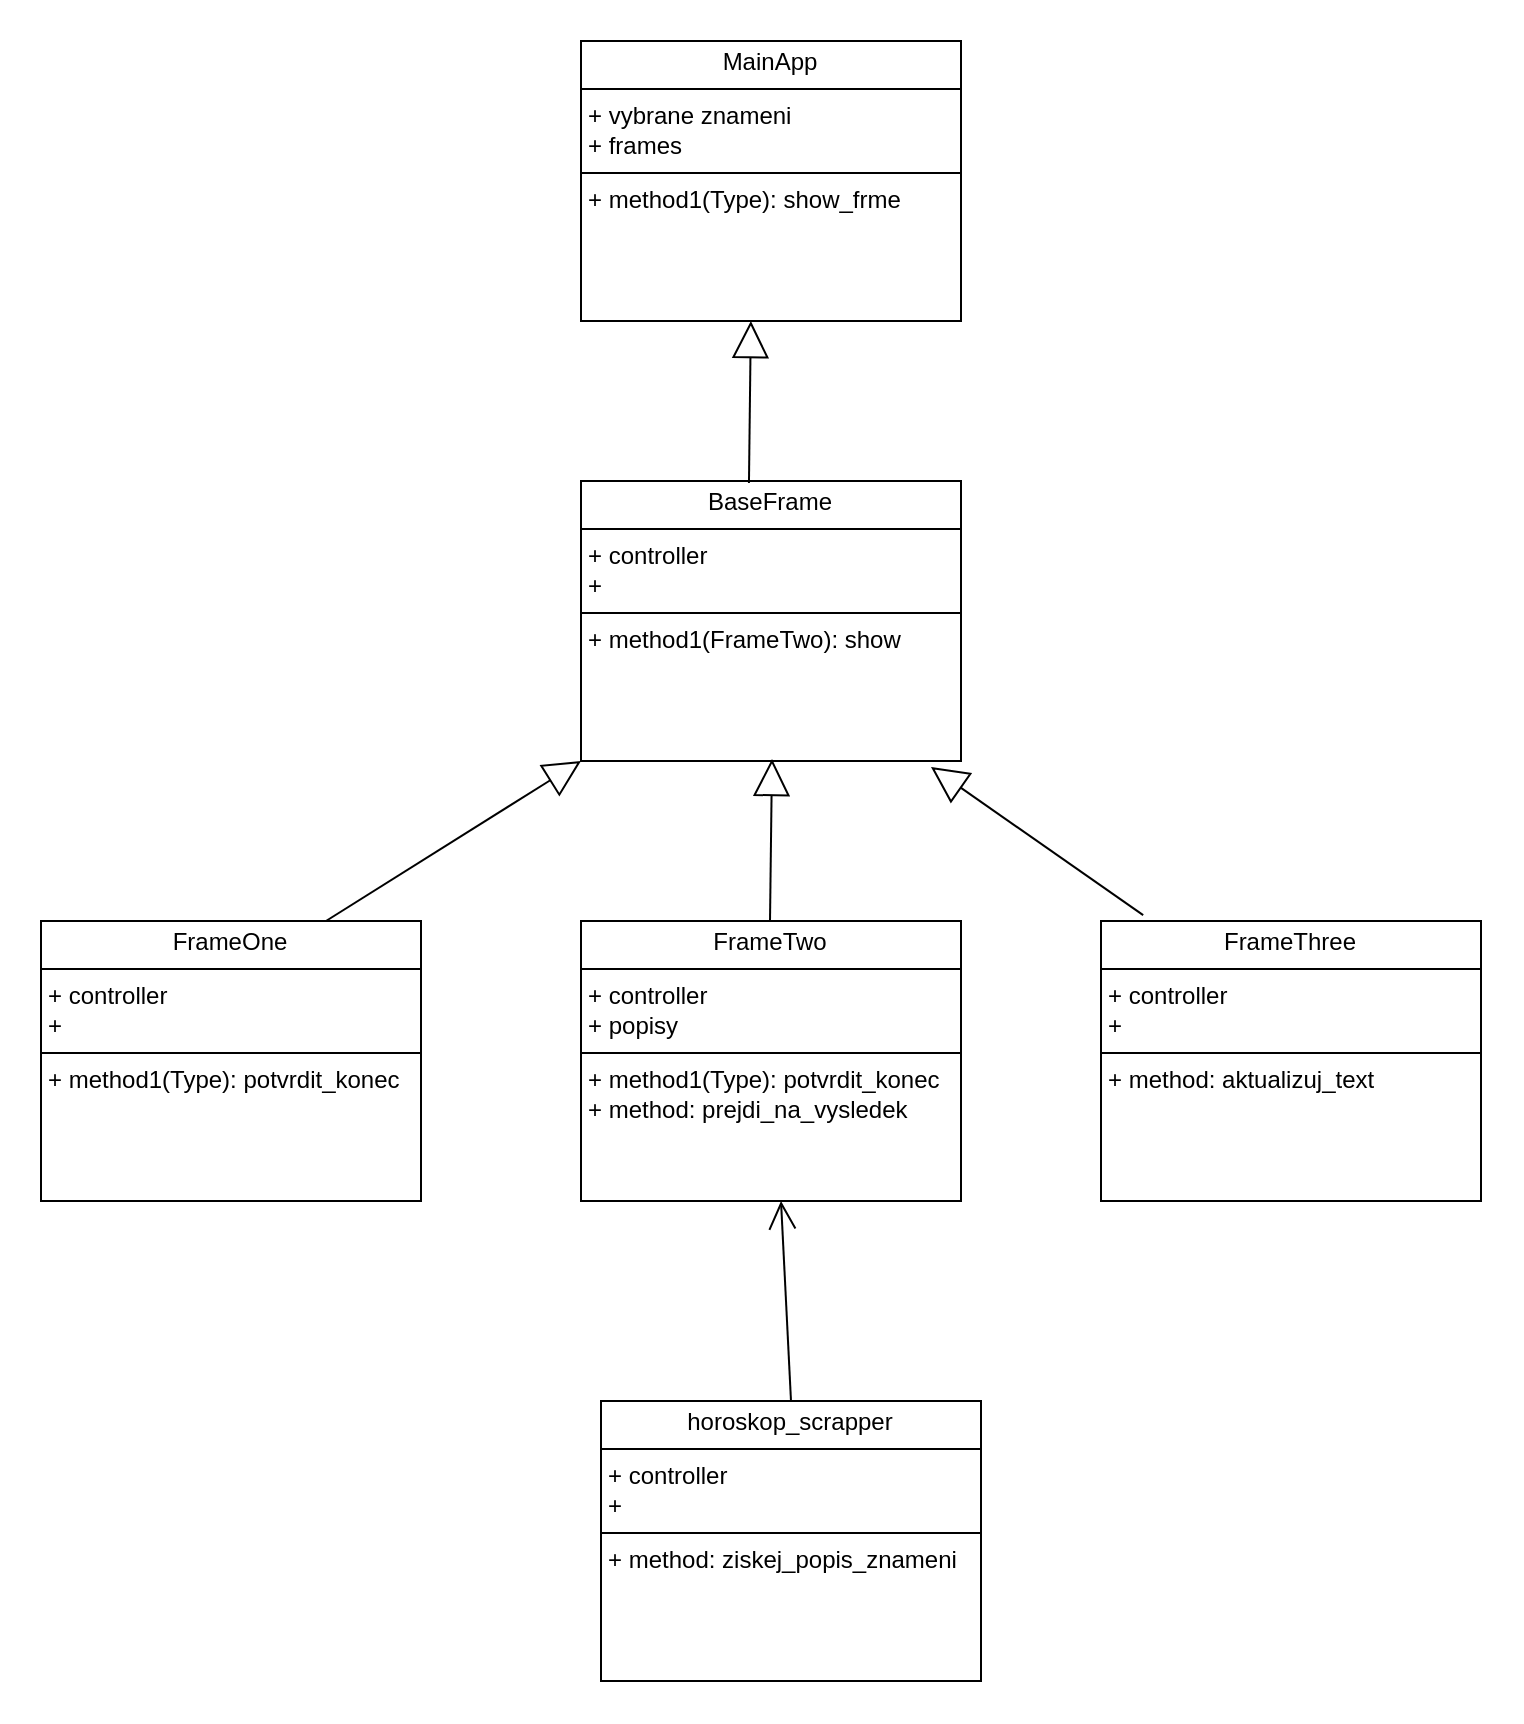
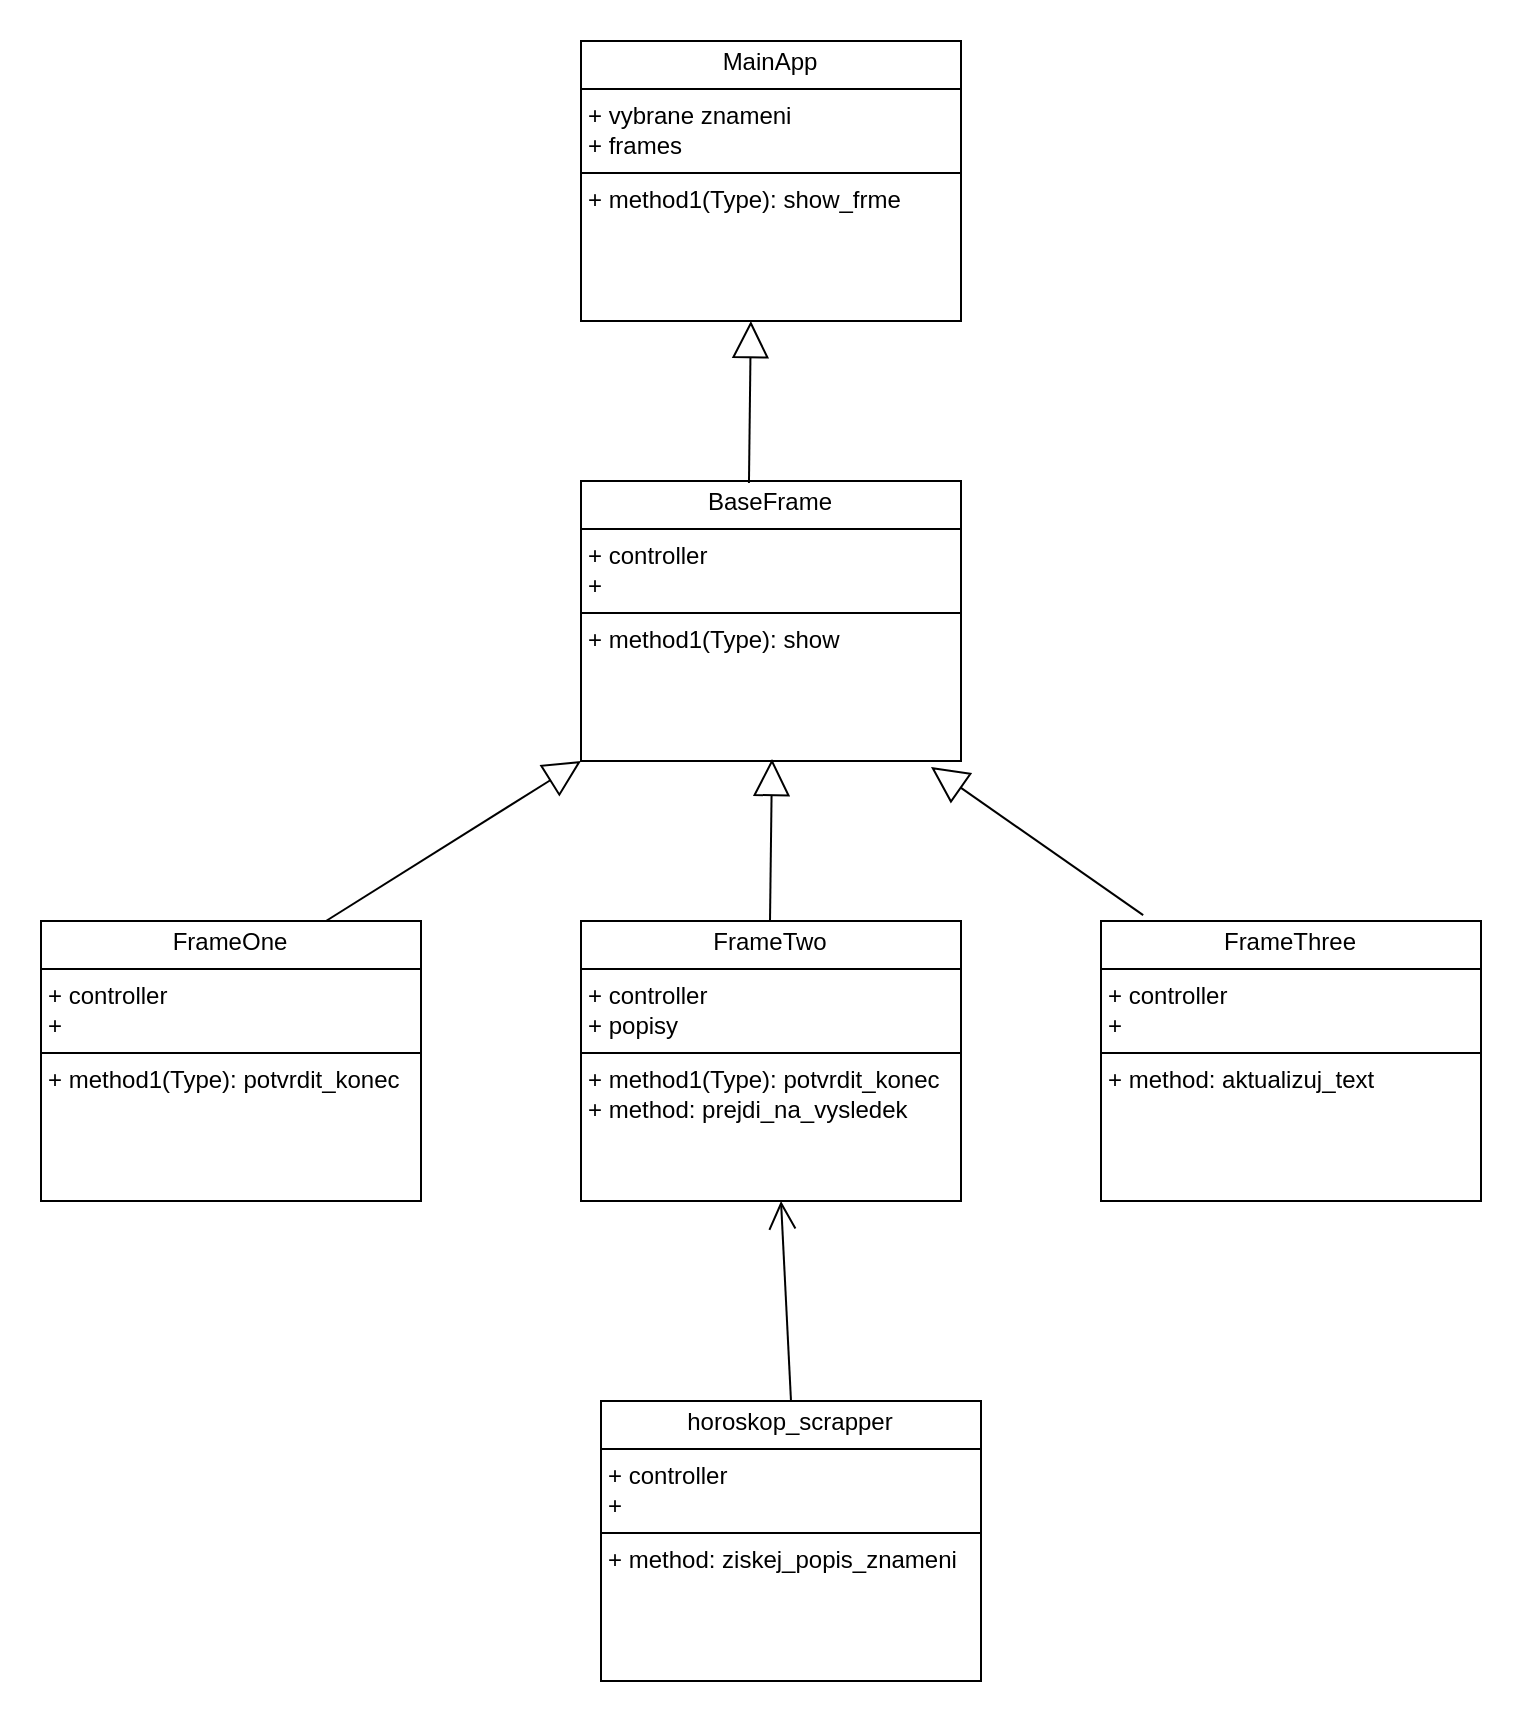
node "BaseFrame + controller + + method1(FrameTwo): show": label "BaseFrame + controller + + method1(FrameTwo): show" -> "BaseFrame + controller + + method1(Type): show"
